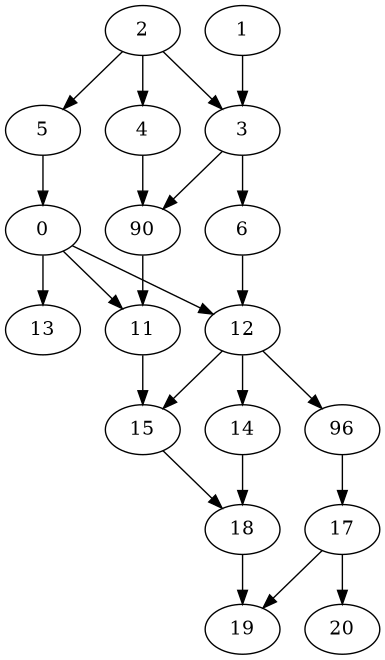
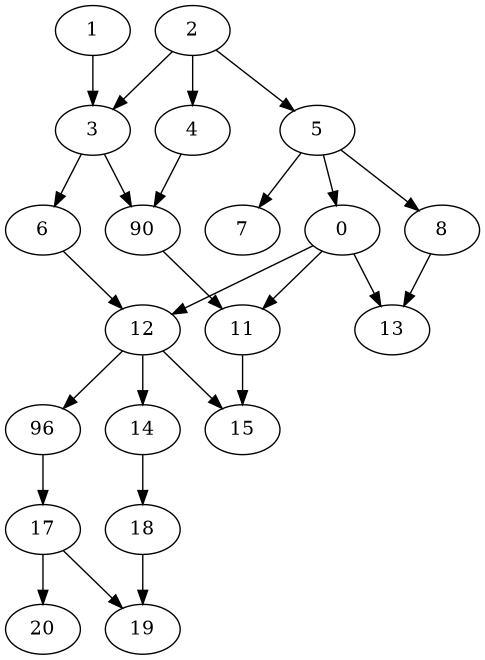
node "7": added
node "8": added
edge "15" -> "18": removed
